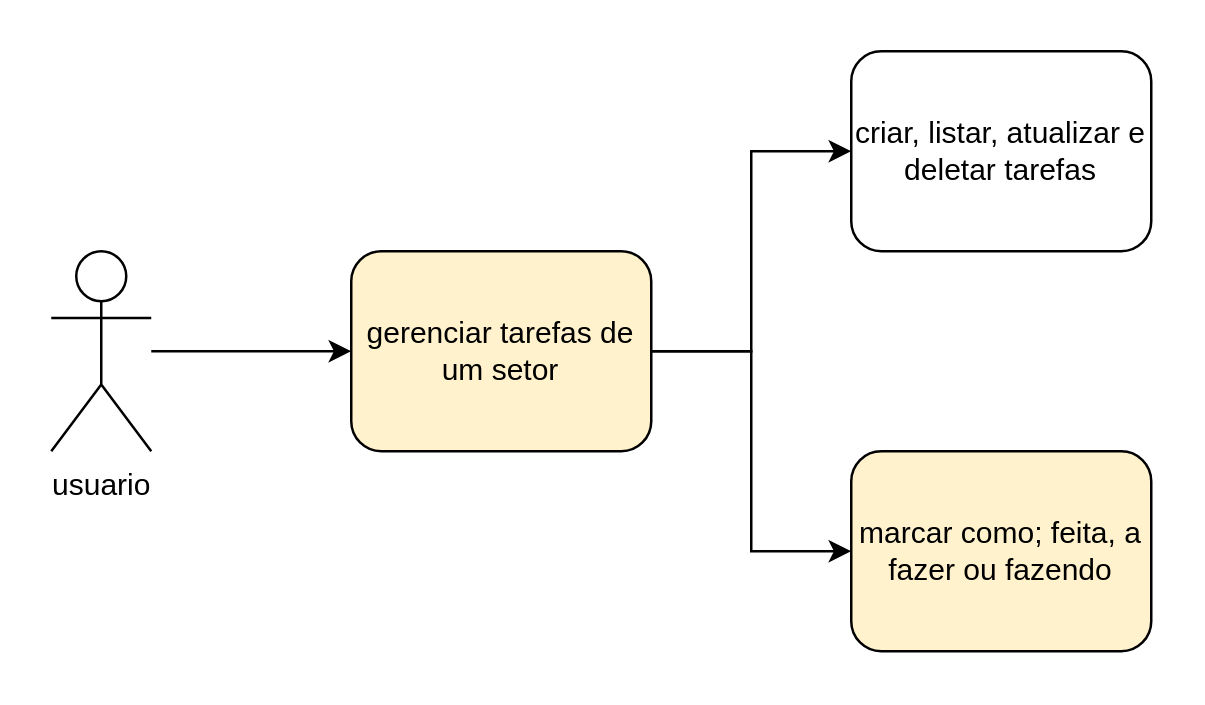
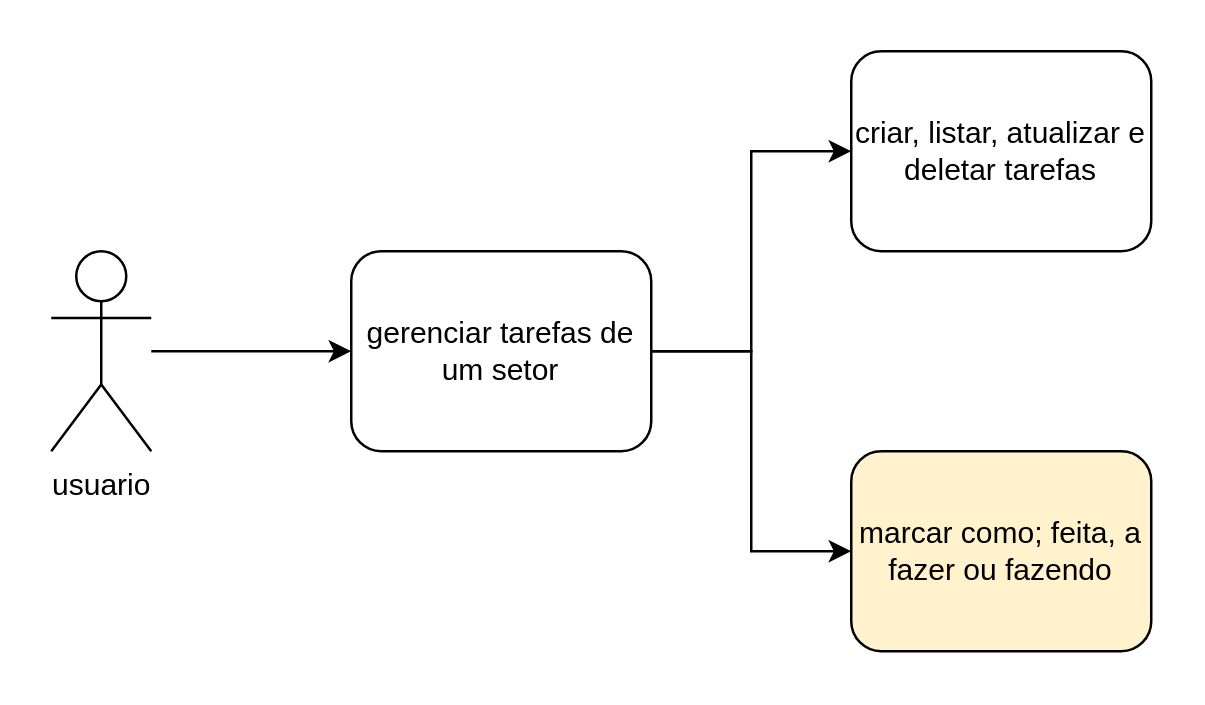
node "gerenciar tarefas de um setor": fillcolor #fff2cc -> #ffffff
